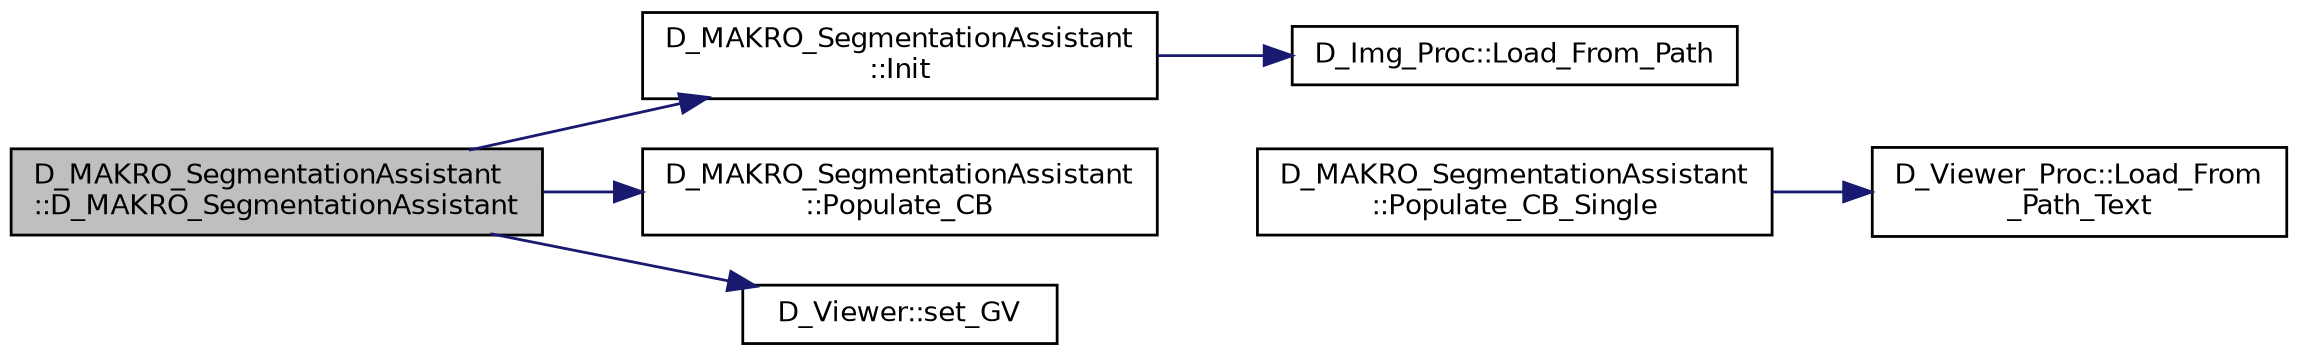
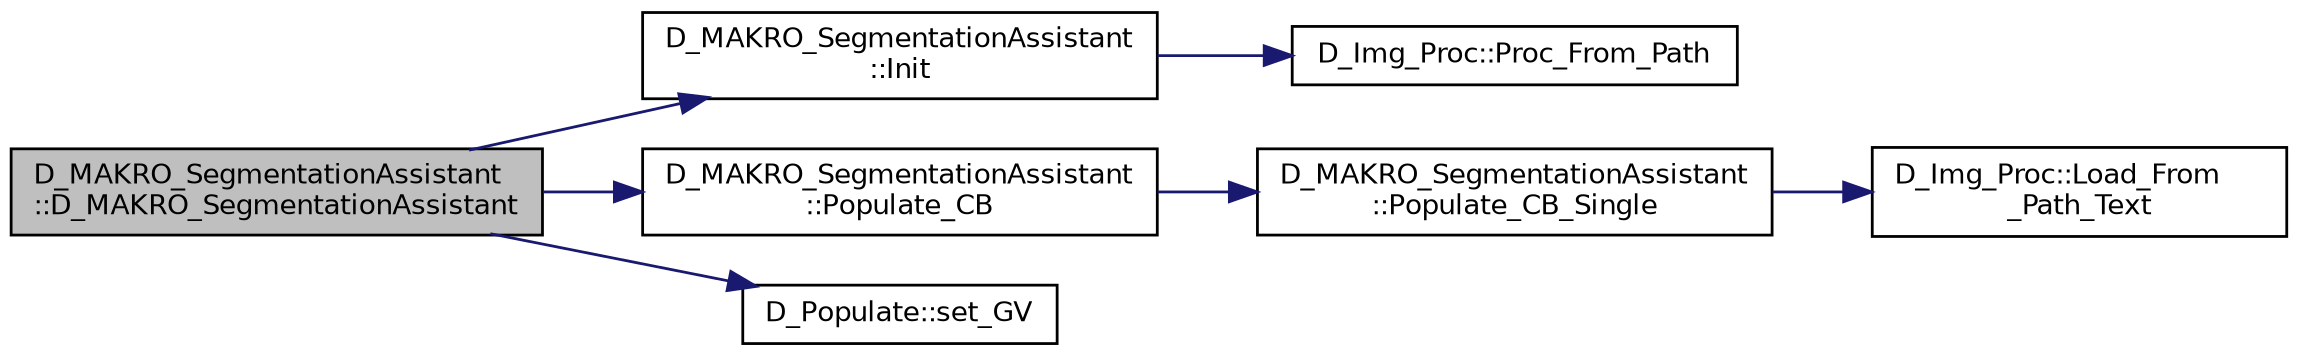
node "D_Img_Proc::Load_From_Path": label "D_Img_Proc::Load_From_Path" -> "D_Img_Proc::Proc_From_Path"
edge "D_MAKRO_SegmentationAssistant ::Populate_CB" -> "D_MAKRO_SegmentationAssistant ::Populate_CB_Single": added
node "D_Viewer_Proc::Load_From _Path_Text": label "D_Viewer_Proc::Load_From _Path_Text" -> "D_Img_Proc::Load_From _Path_Text"
node "D_Viewer::set_GV": label "D_Viewer::set_GV" -> "D_Populate::set_GV"
